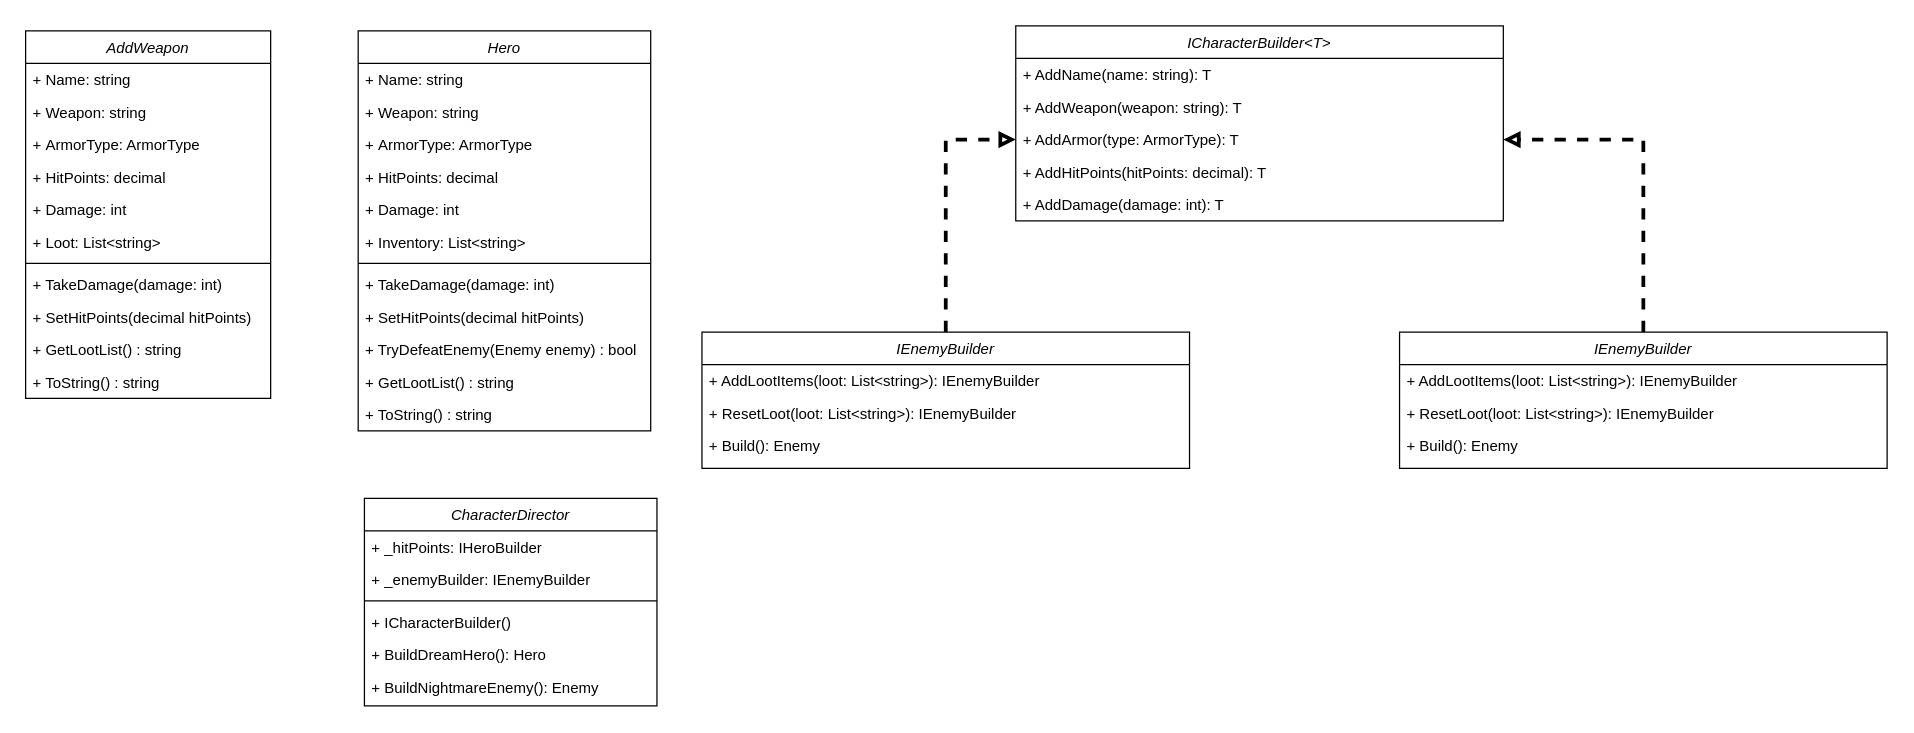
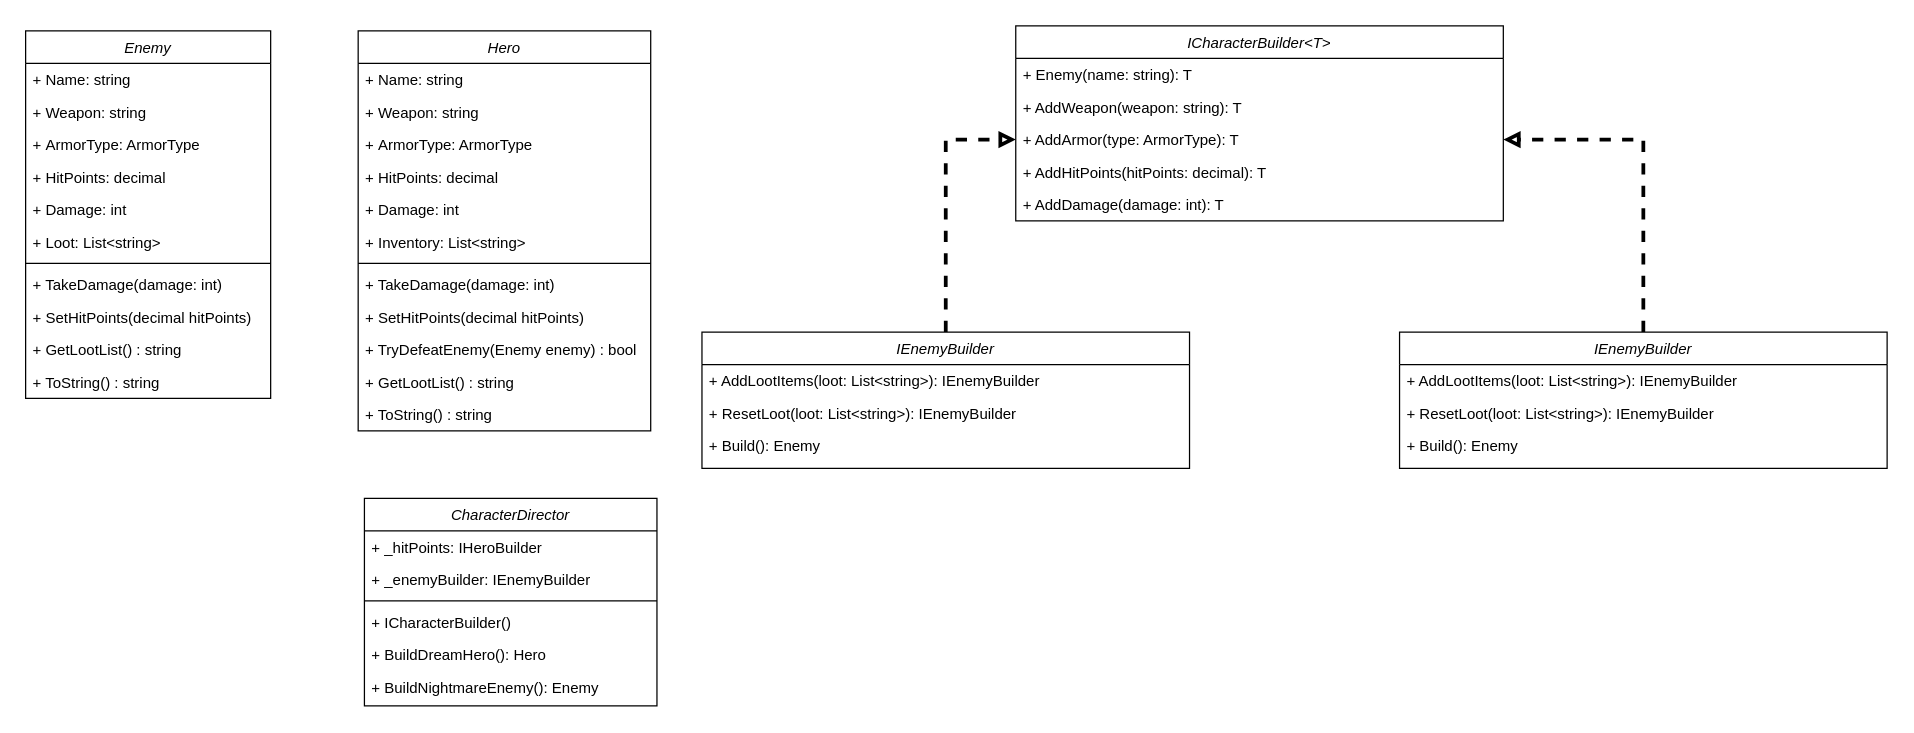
node "AddWeapon": label "AddWeapon" -> "Enemy"
node "+ AddName(name: string): T": label "+ AddName(name: string): T" -> "+ Enemy(name: string): T"
